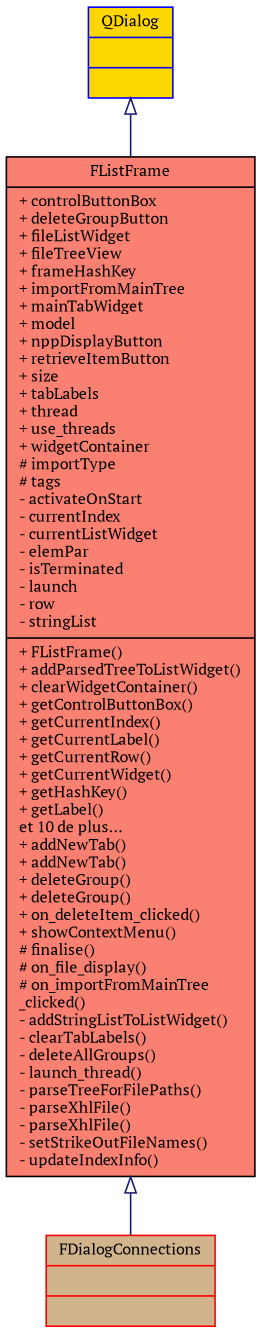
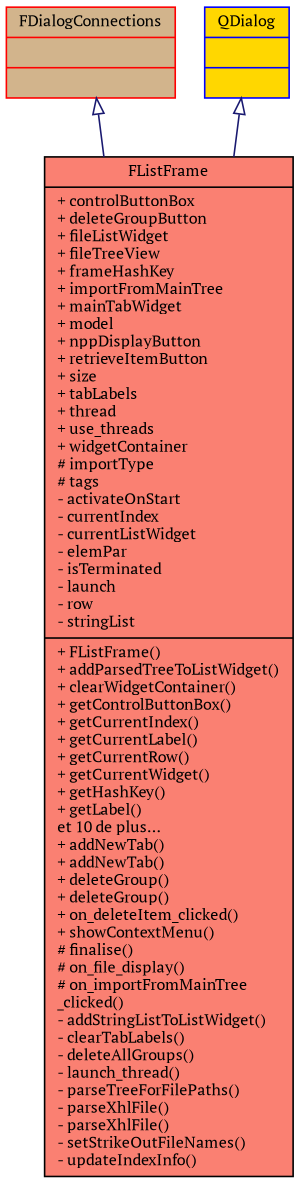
edge "FDialogConnections" -> "FListFrame": reversed
